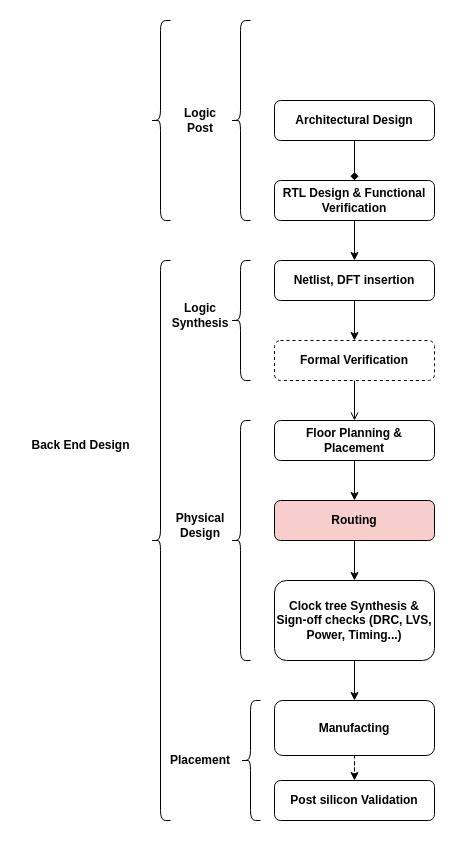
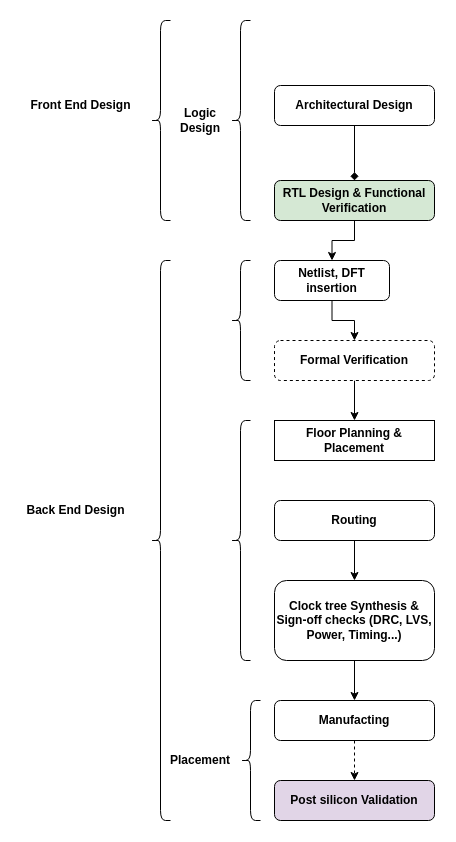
node "Front End Design": added
node "Logic Post": label "Logic Post" -> "Logic Design"
node "Architectural Design": moved (355, 121) -> (355, 106)
node "RTL Design & Functional Verification": fillcolor #ffffff -> #d5e8d4
node "Netlist, DFT insertion": size 160x40 -> 115x40
node "Logic Synthesis": removed
edge "Formal Verification" -> "Floor Planning & Placement": arrowhead open -> classic
node "Floor Planning & Placement": shape rounded rectangle -> rectangle
node "Back End Design": moved (81, 446) -> (76, 511)
edge "Floor Planning & Placement" -> "Routing": removed
node "Routing": fillcolor #f8cecc -> #ffffff
node "Physical Design": removed
node "Manufacting": size 160x55 -> 160x40
node "Post silicon Validation": fillcolor #ffffff -> #e1d5e7
